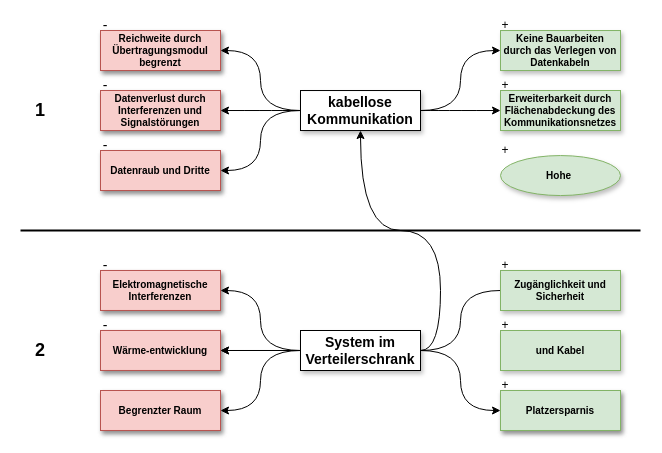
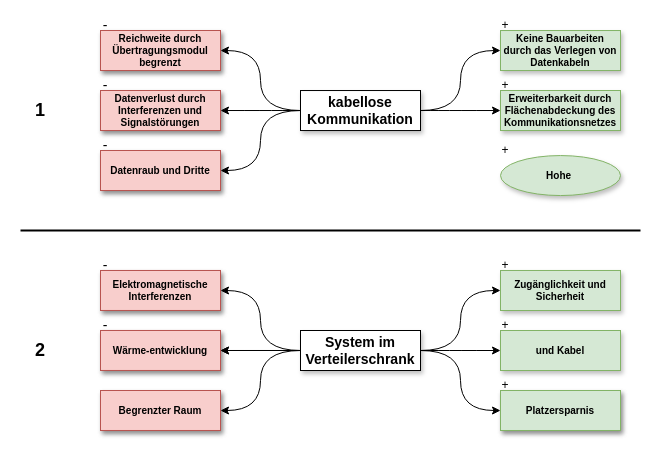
edge "System im Verteilerschrank" -> "kabellose Kommunikation": now "System im Verteilerschrank" -> "und Kabel"
edge "Zugänglichkeit und Sicherheit" -- "System im Verteilerschrank": arrowhead none -> classic
